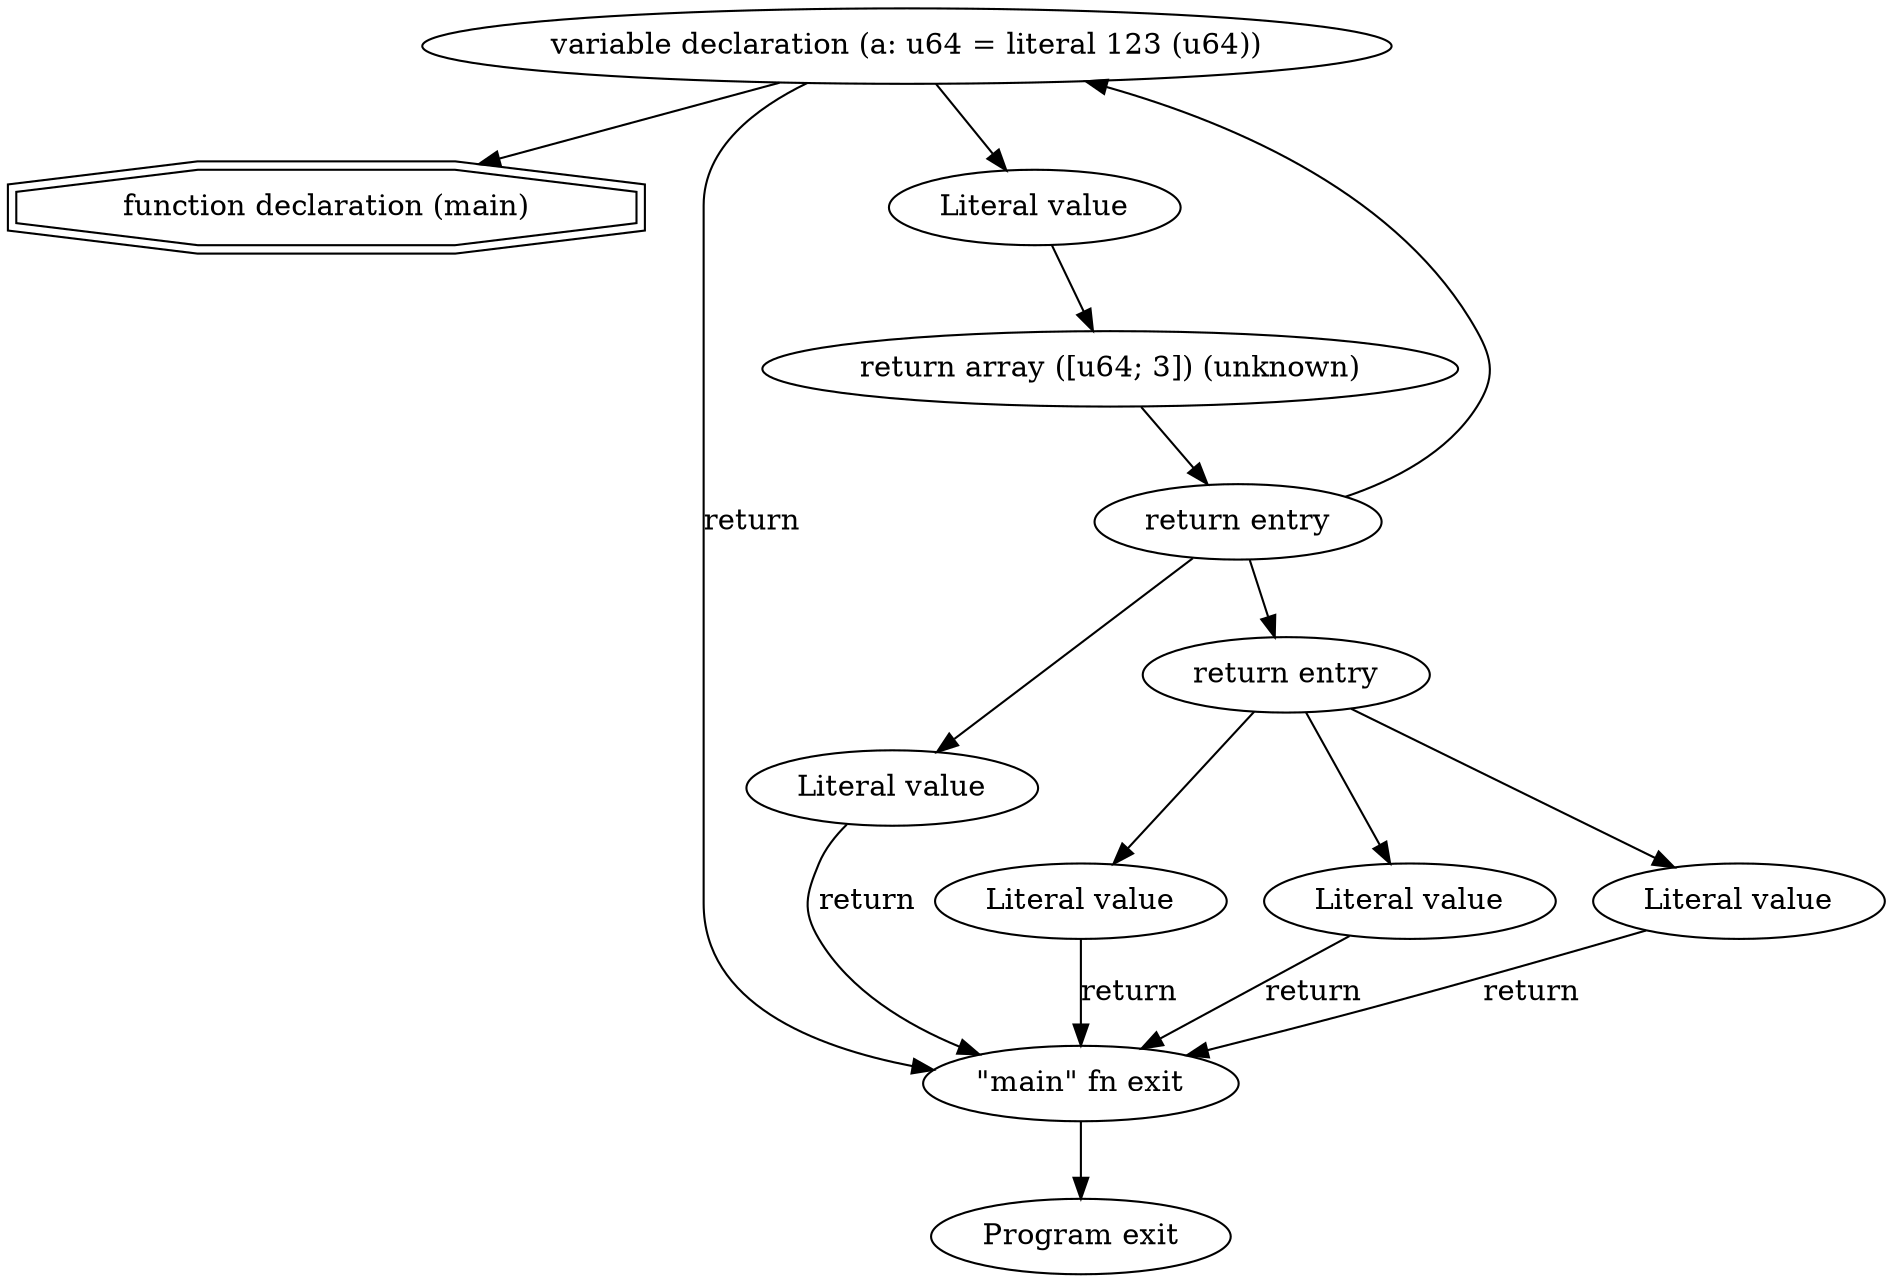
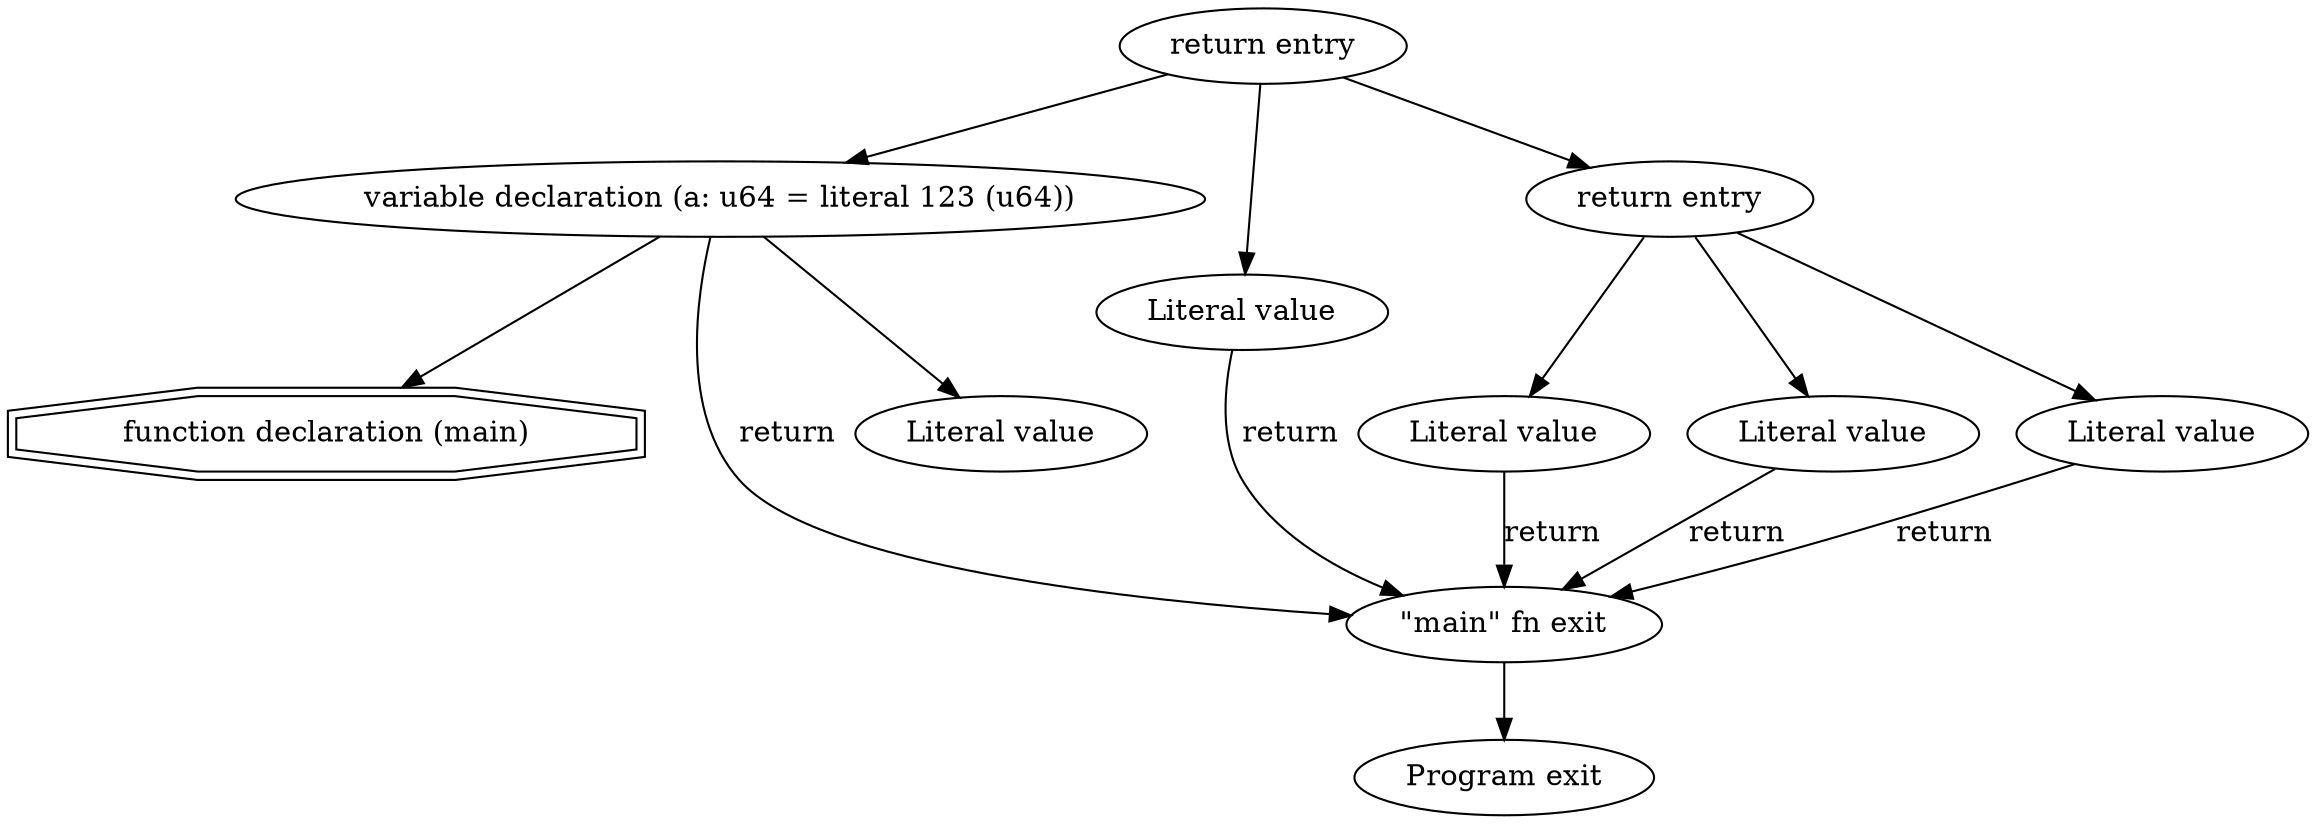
node "return array ([u64; 3]) (unknown)": removed
